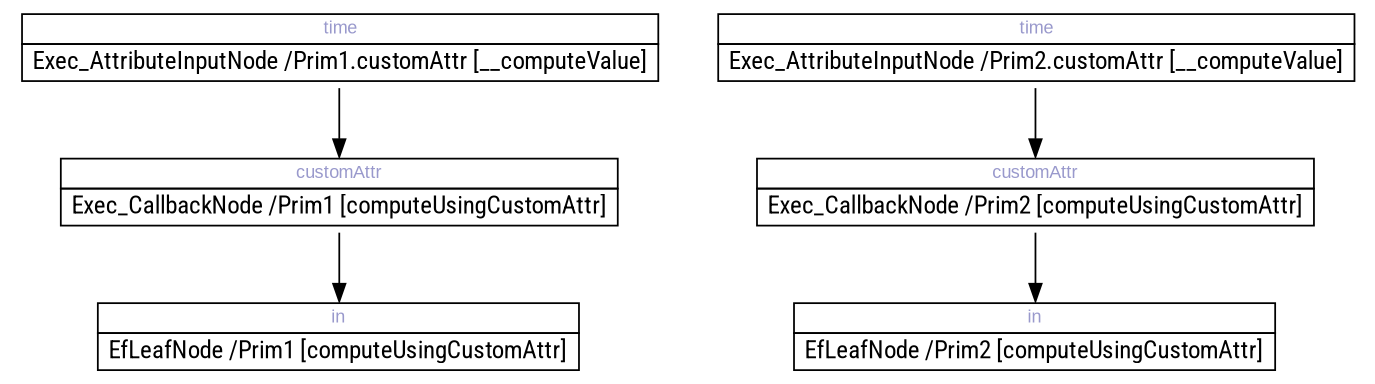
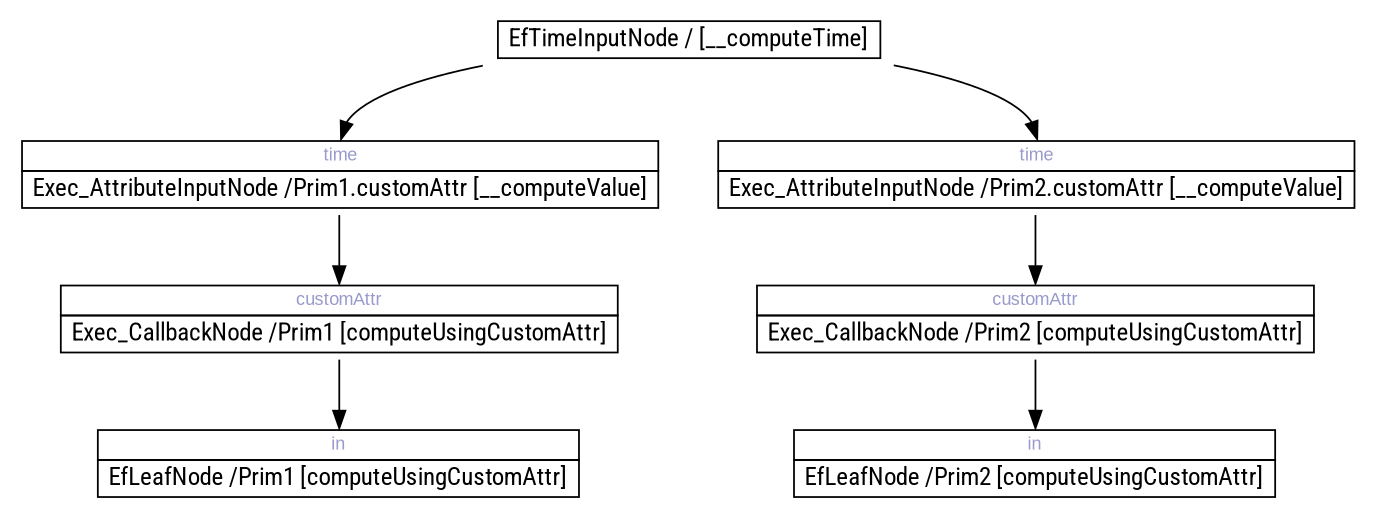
node "EfTimeInputNode / [__computeTime]": added
